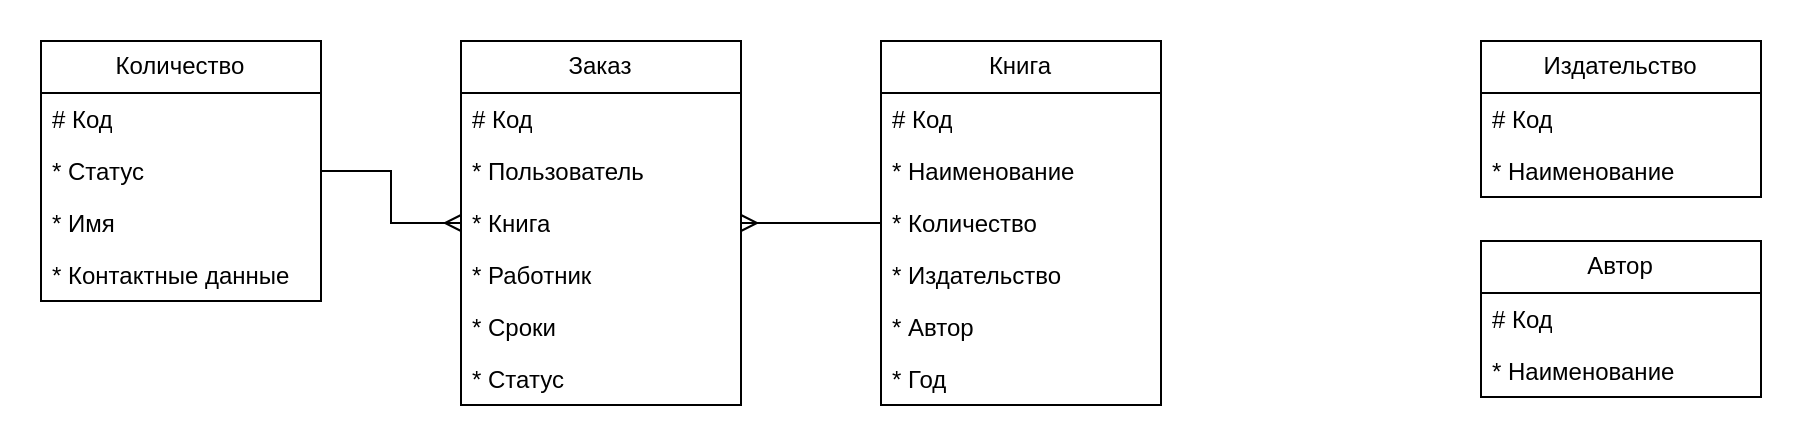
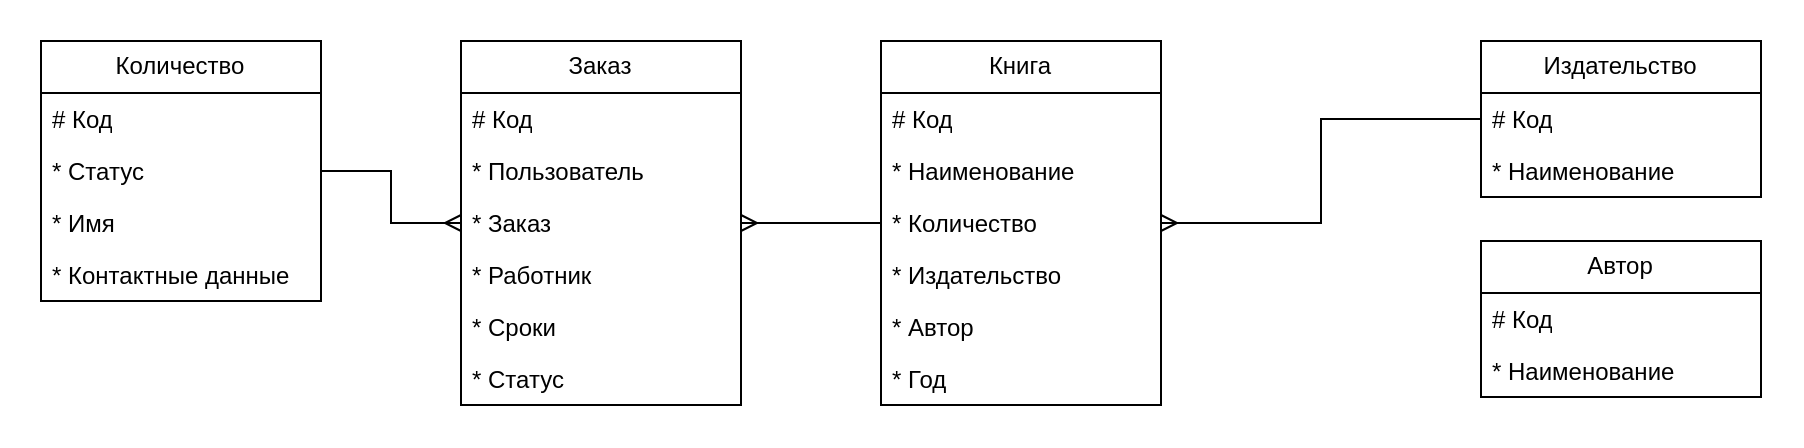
edge "Издательство" -> "Книга": added
node "* Книга": label "* Книга" -> "* Заказ"
